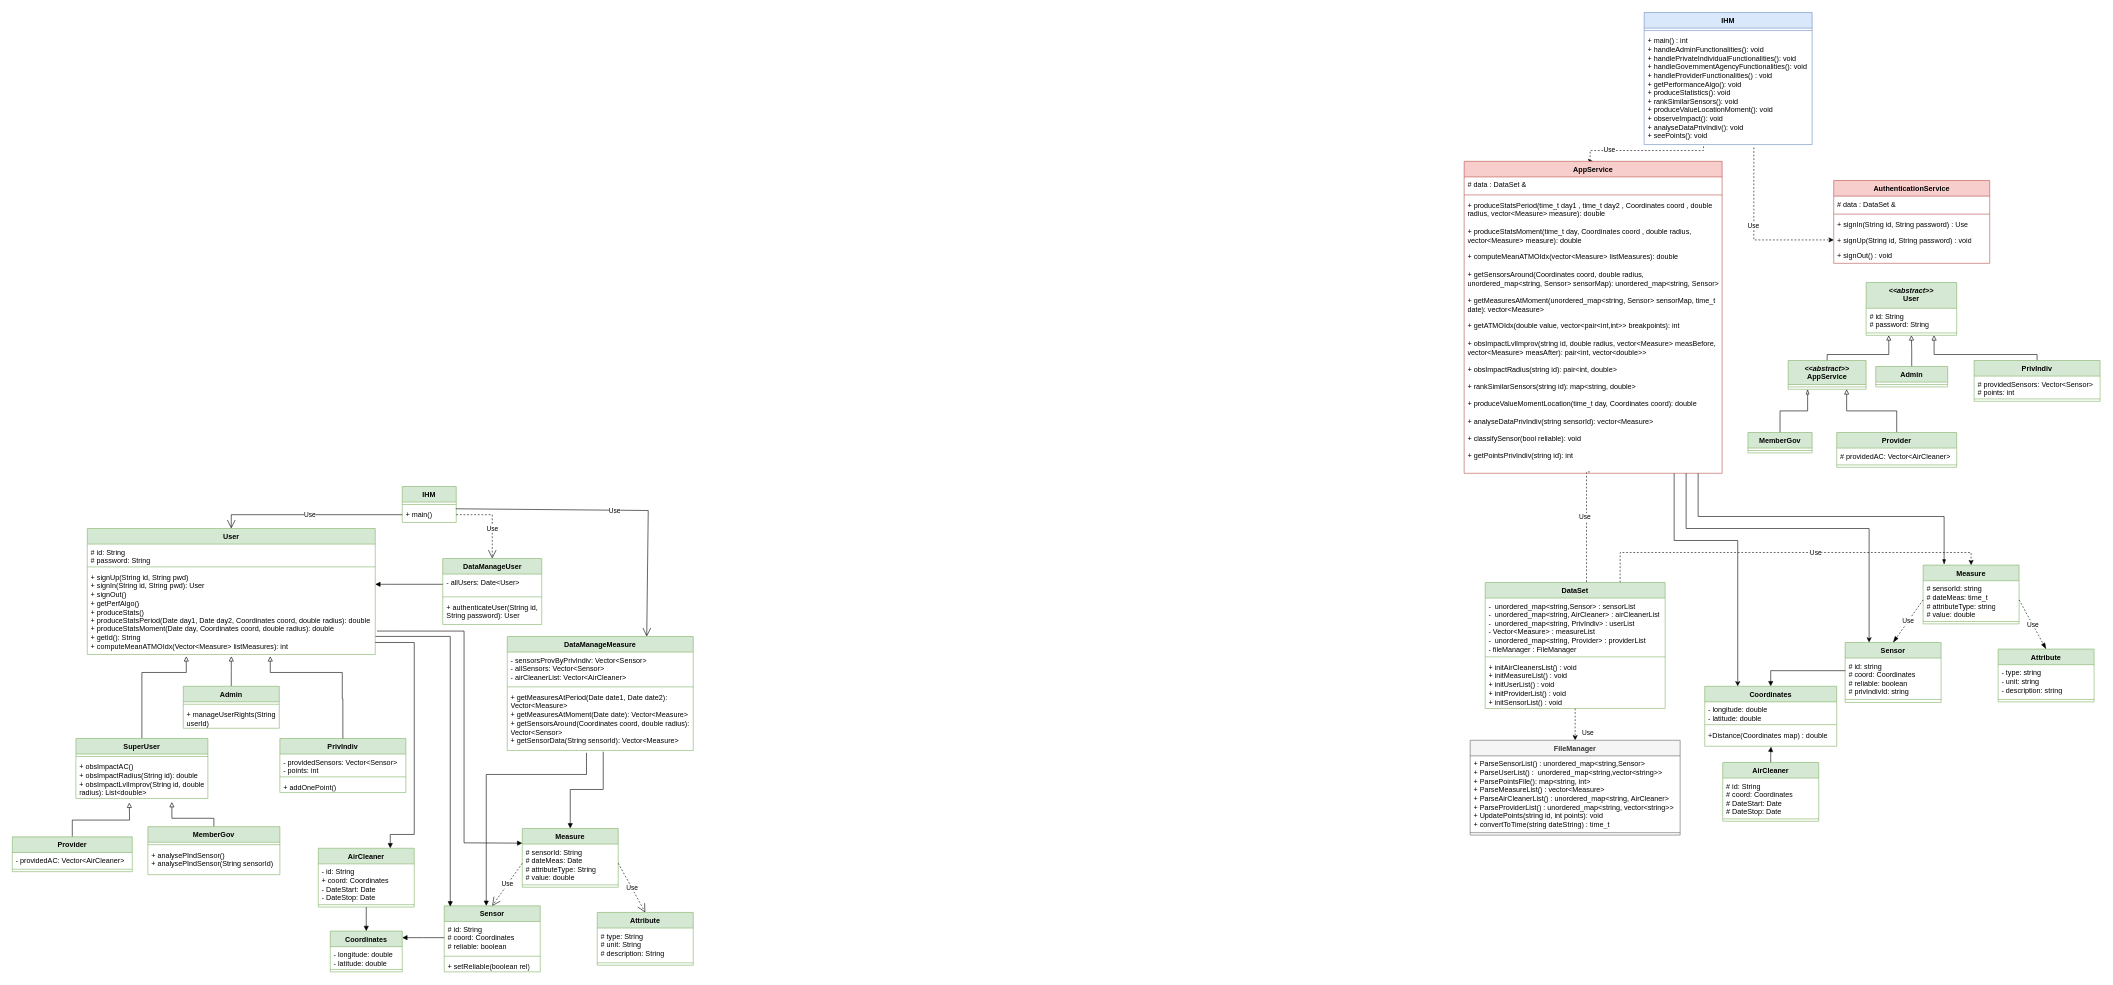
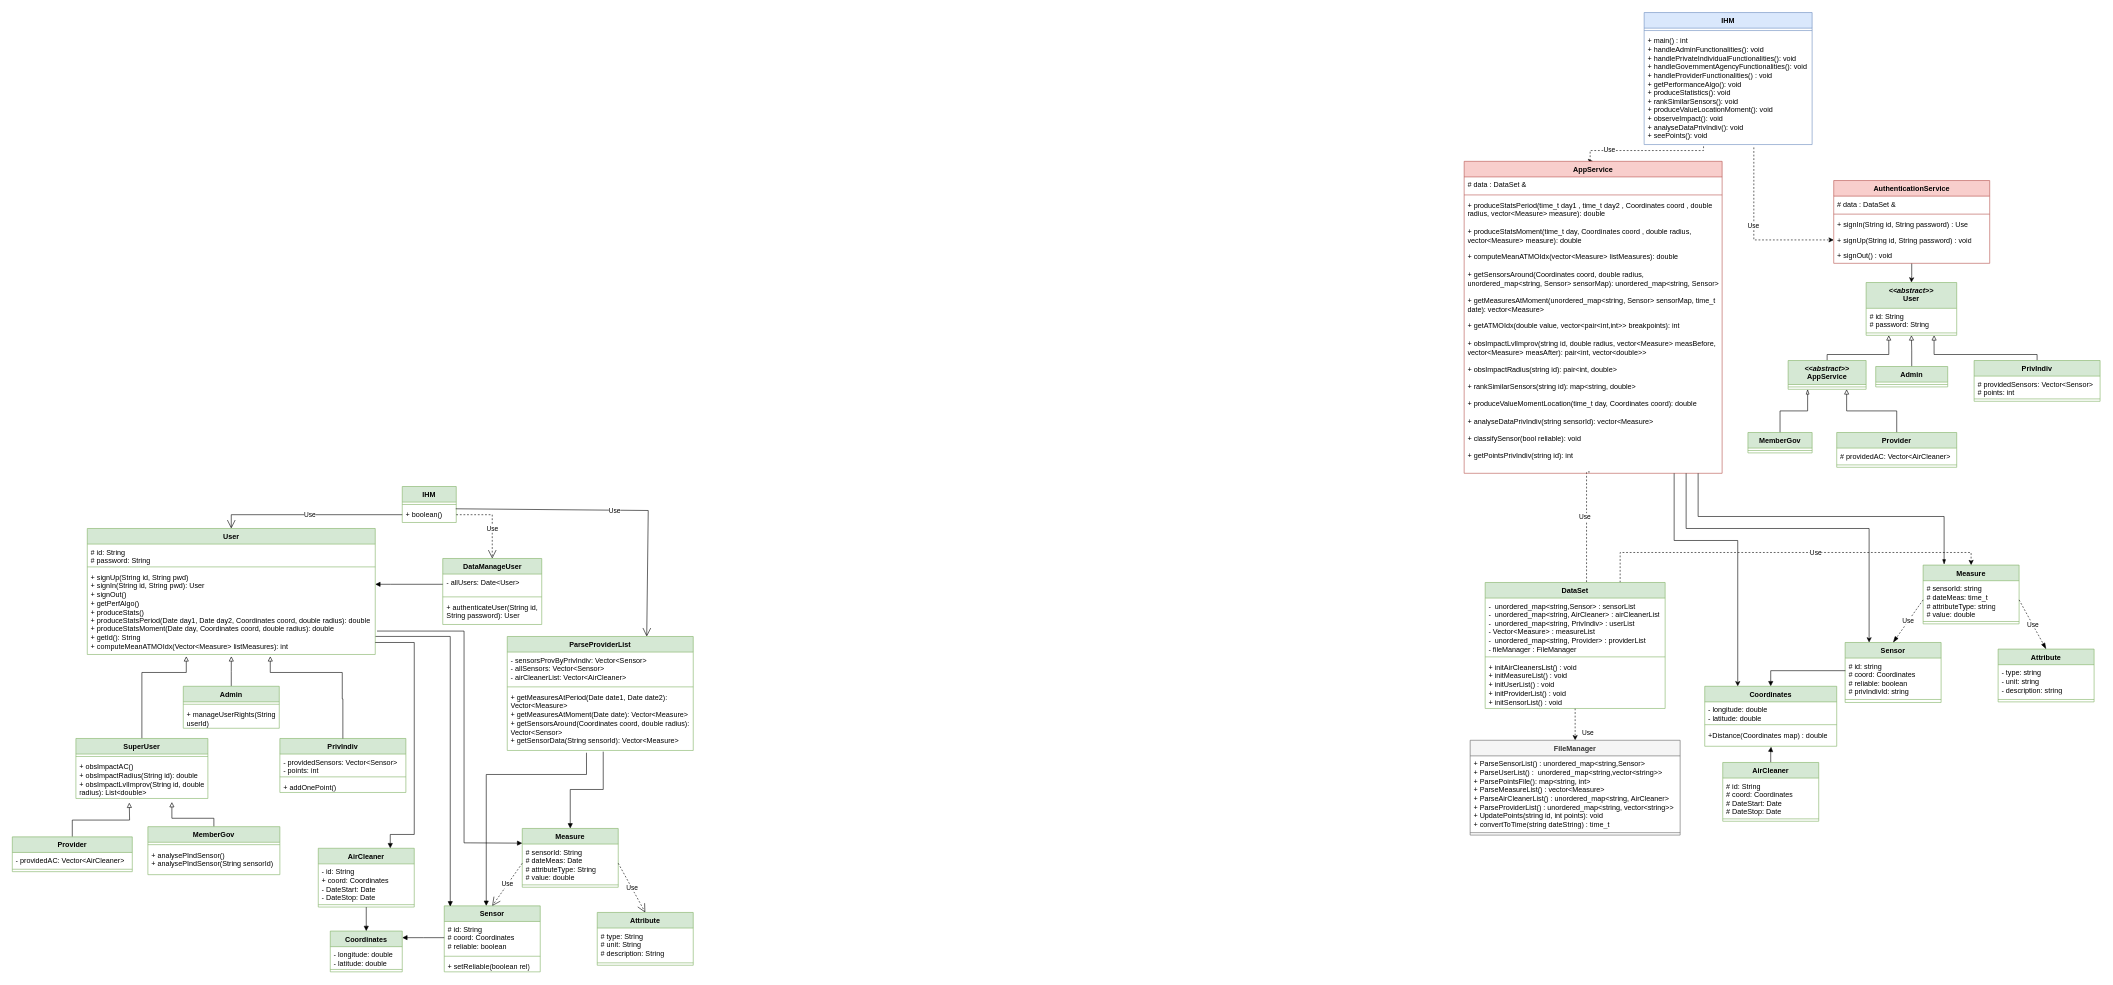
edge "AuthenticationService" -> "<<abstract>> User": added
node "+ main()": label "+ main()" -> "+ boolean()"
node "DataManageMeasure": label "DataManageMeasure" -> "ParseProviderList"
